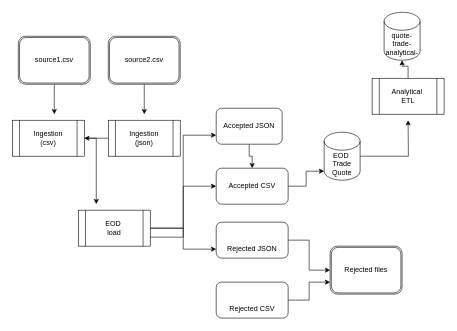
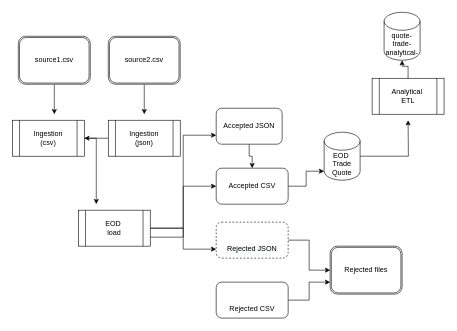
node "Rejected JSON": style solid -> dashed
